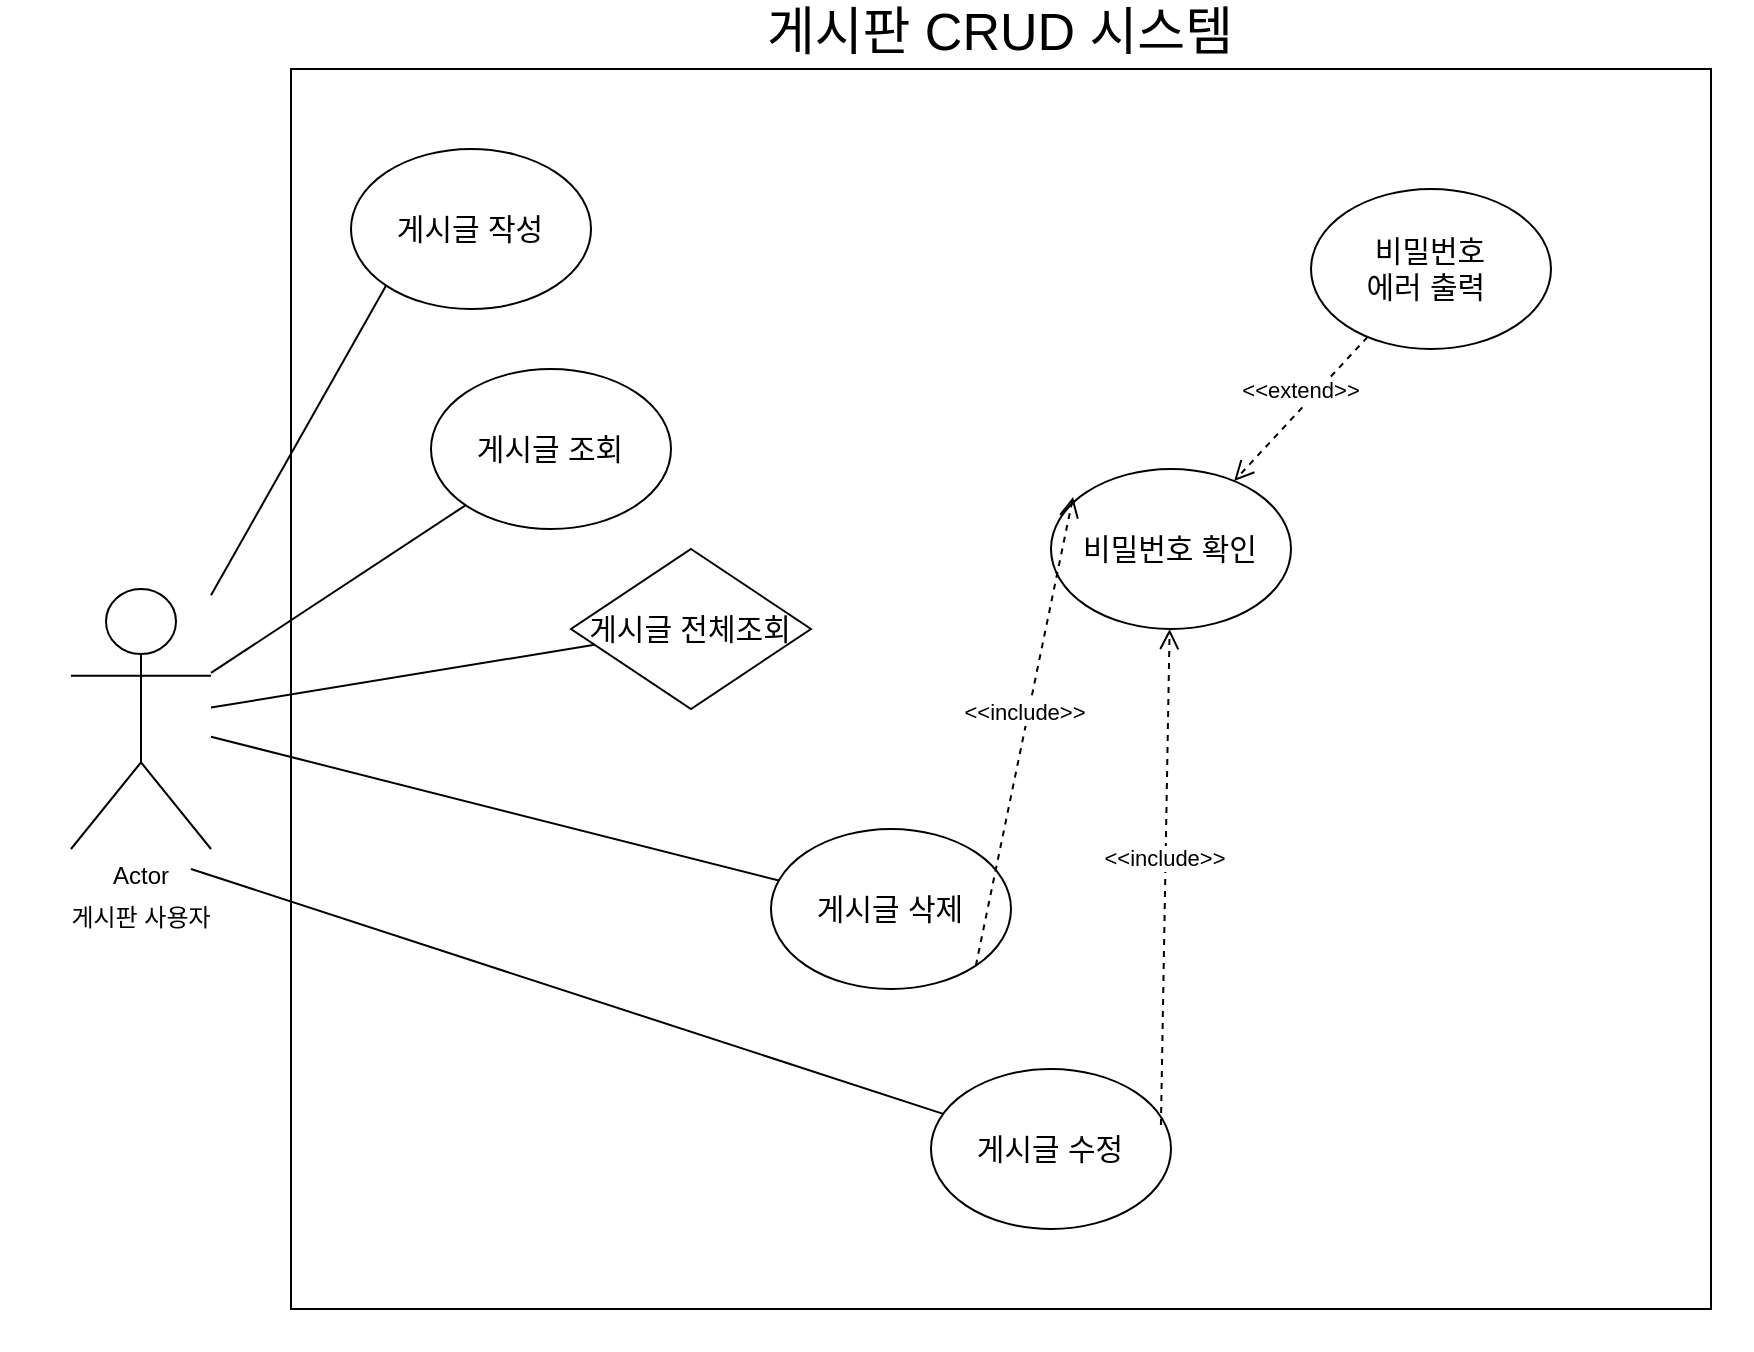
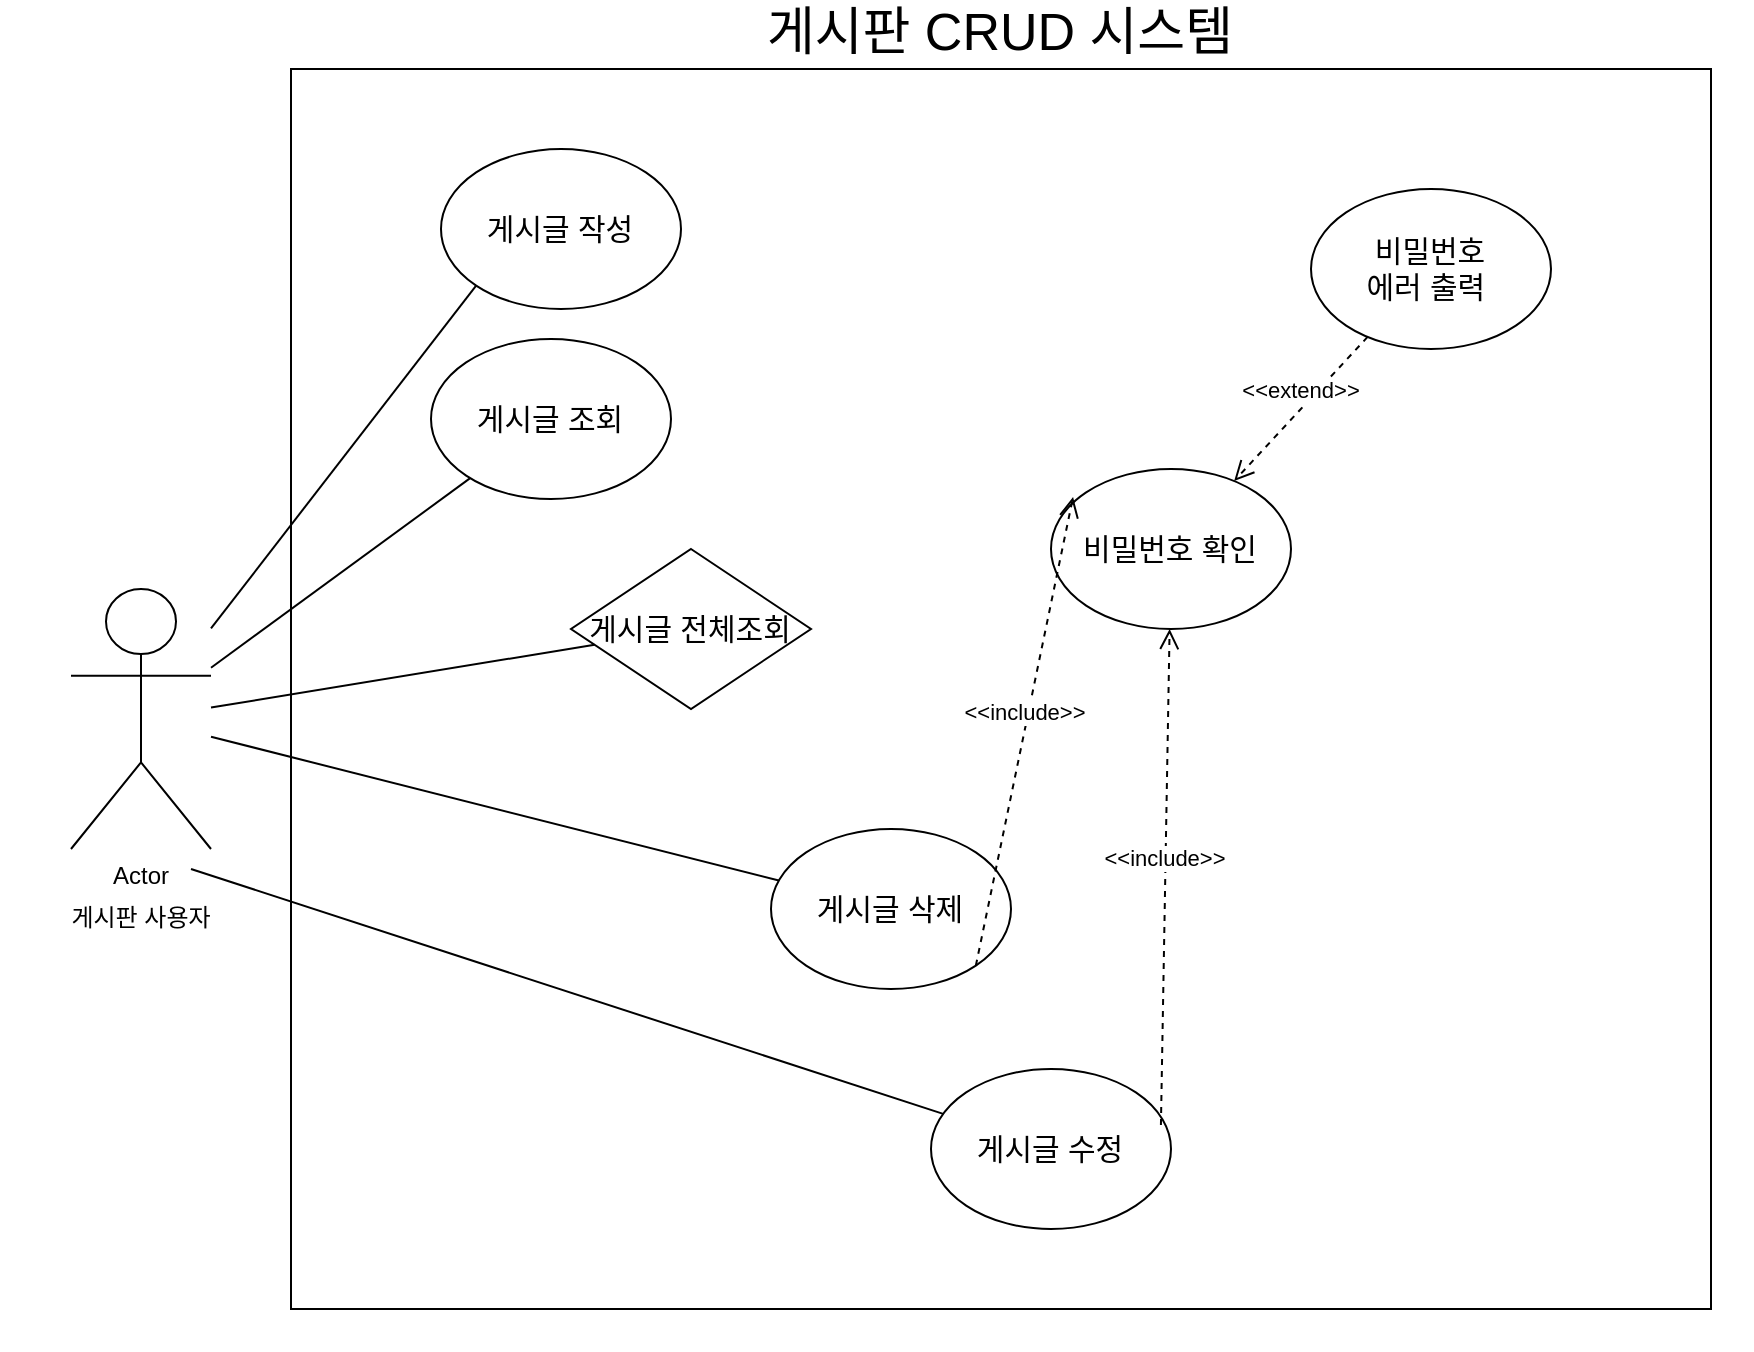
node "게시글 작성": moved (471, 229) -> (561, 229)
node "게시글 조회": moved (551, 449) -> (551, 419)
